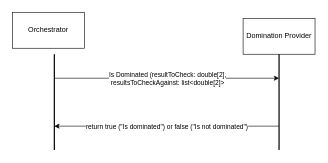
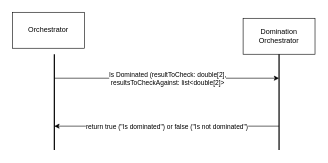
node "Domination Provider": label "Domination Provider" -> "Domination Orchestrator"
